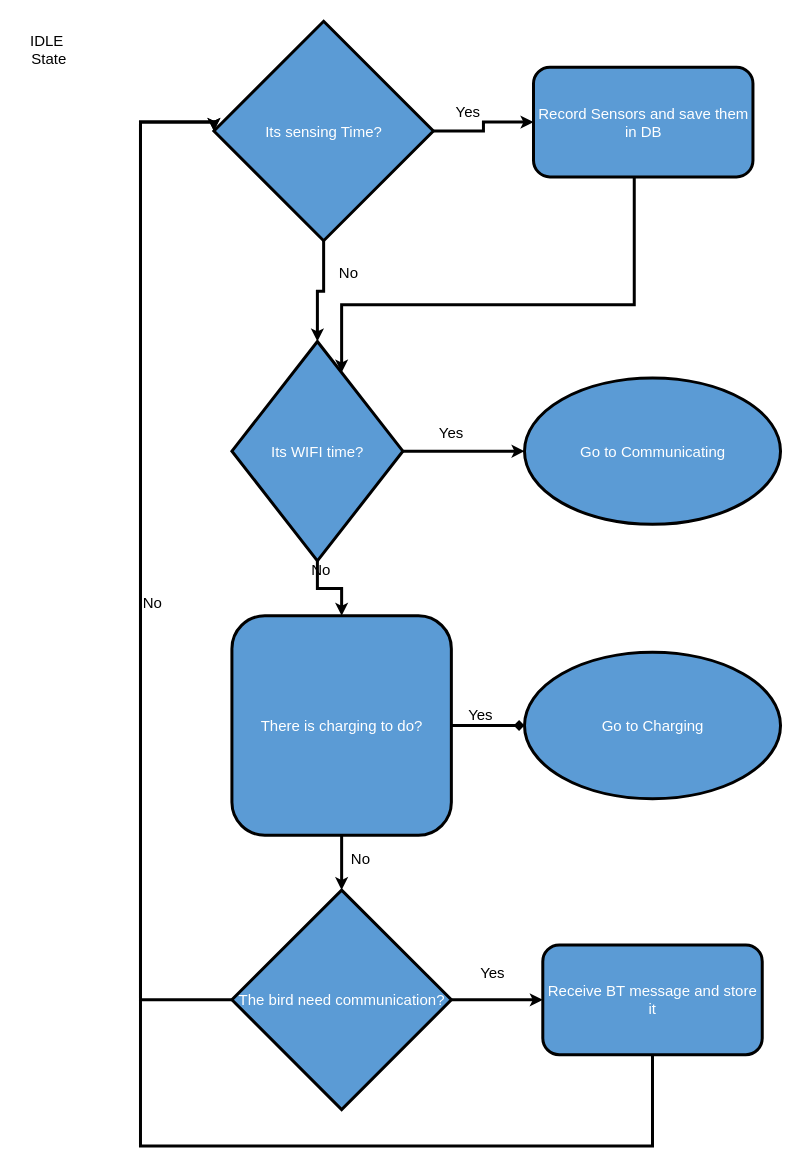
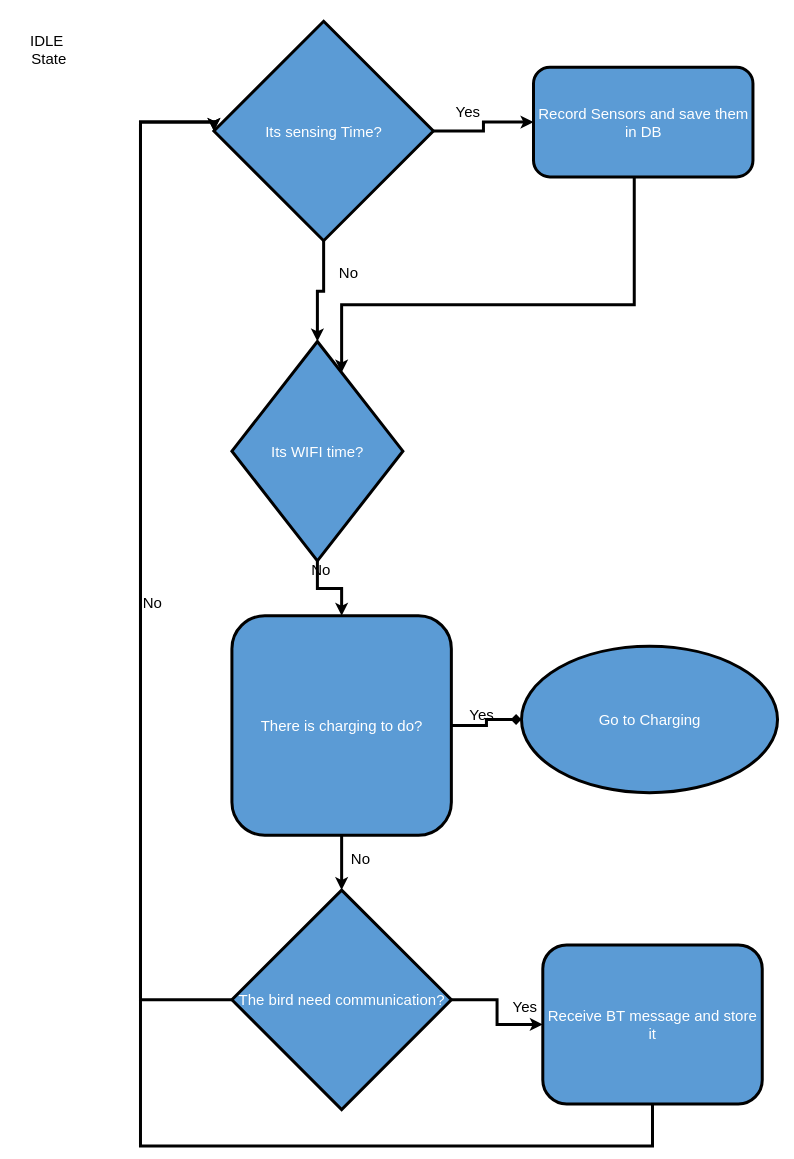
edge "Its WIFI time?" -> "Go to Communicating": removed, label "Yes"
node "Go to Communicating": removed
node "Go to Charging": moved (652, 726) -> (649, 720)
node "Receive BT message and store it": size 219x110 -> 219x159
